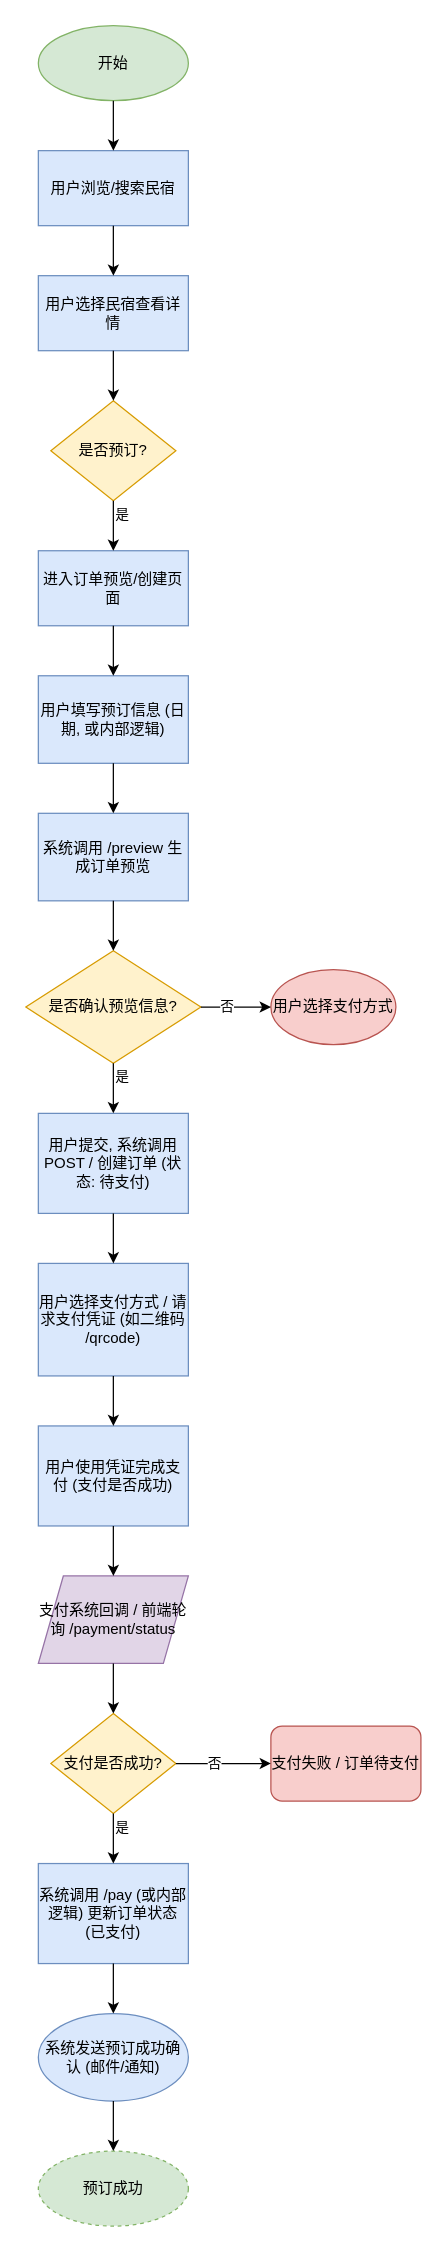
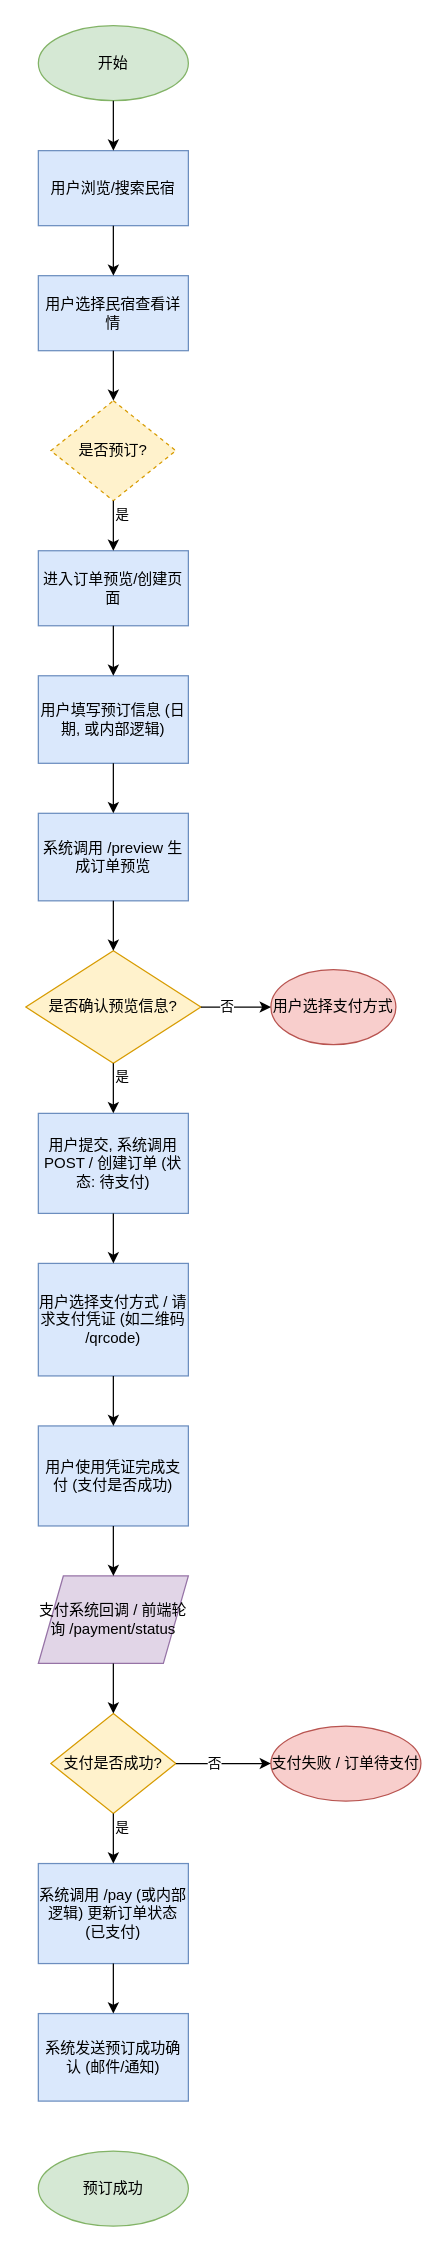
node "是否预订?": style solid -> dashed
node "支付失败 / 订单待支付": shape rounded rectangle -> ellipse
node "系统发送预订成功确认 (邮件/通知)": shape ellipse -> rectangle
edge "系统发送预订成功确认 (邮件/通知)" -> "预订成功": removed
node "预订成功": style dashed -> solid
